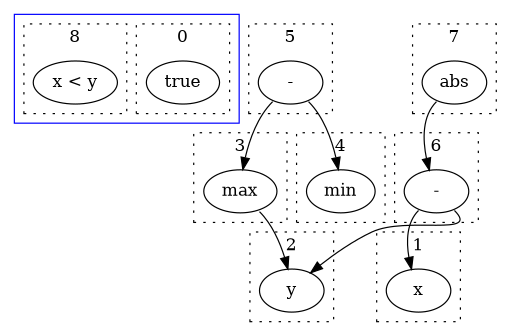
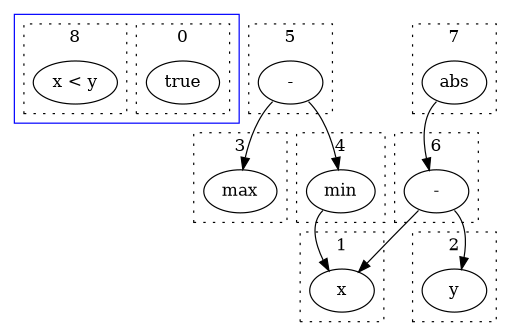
edge "max" -> "y": removed
edge "min" -> "x": added
